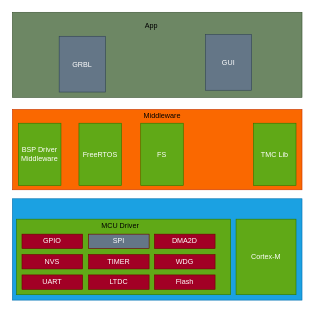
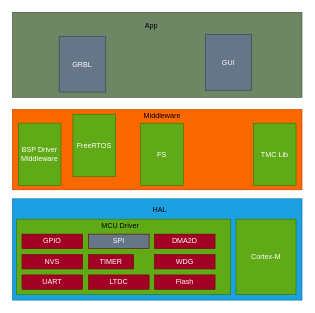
node "FreeRTOS": moved (100, 155) -> (94, 146)
node "HAL": added
node "TIMER": size 61x14 -> 45x14
